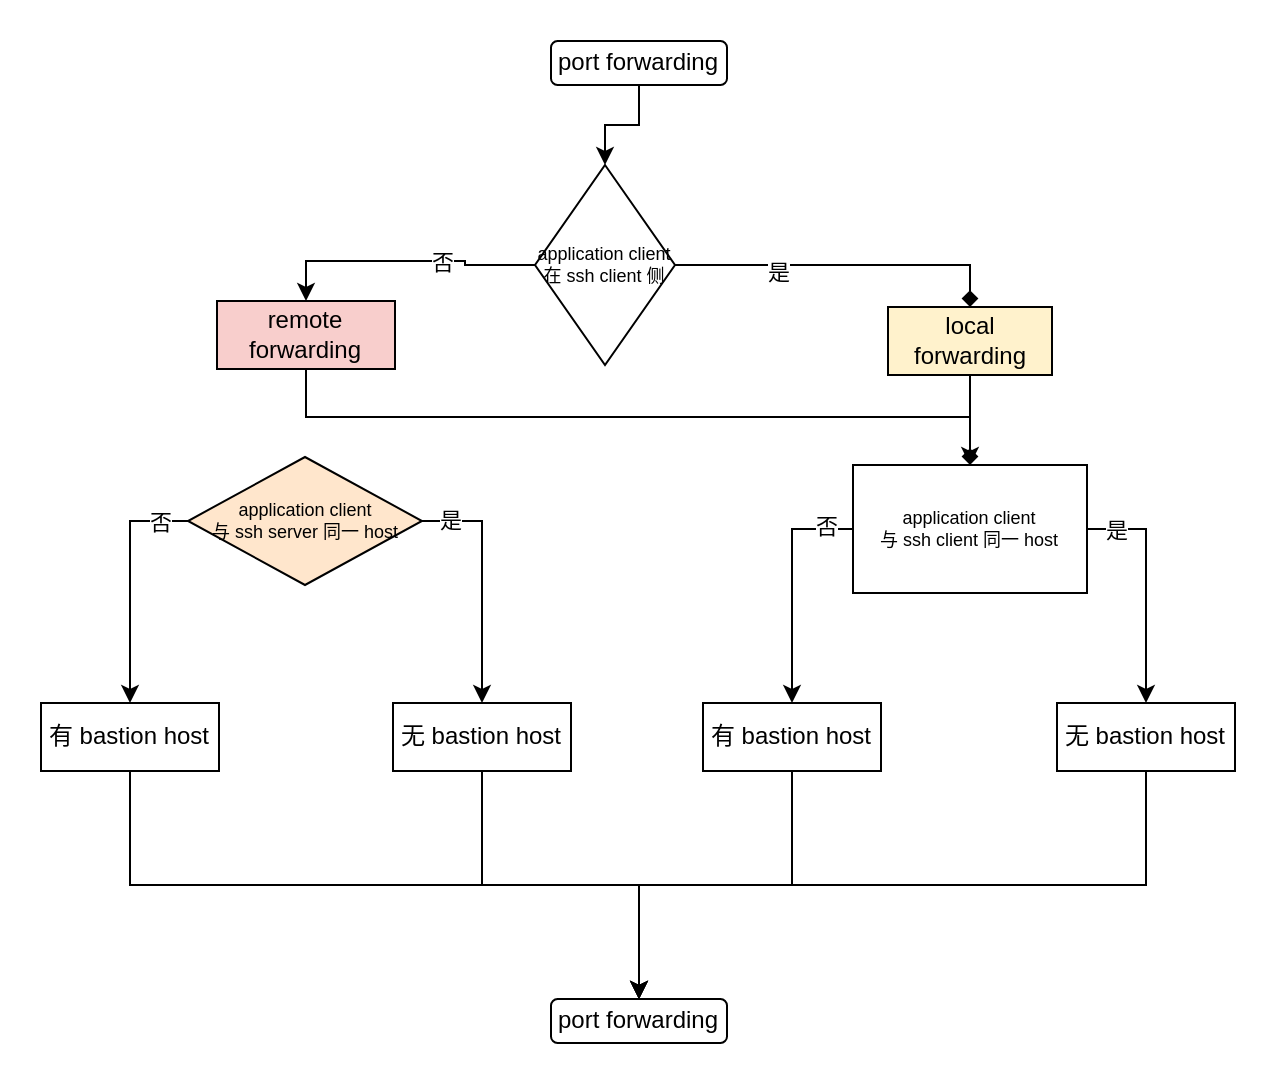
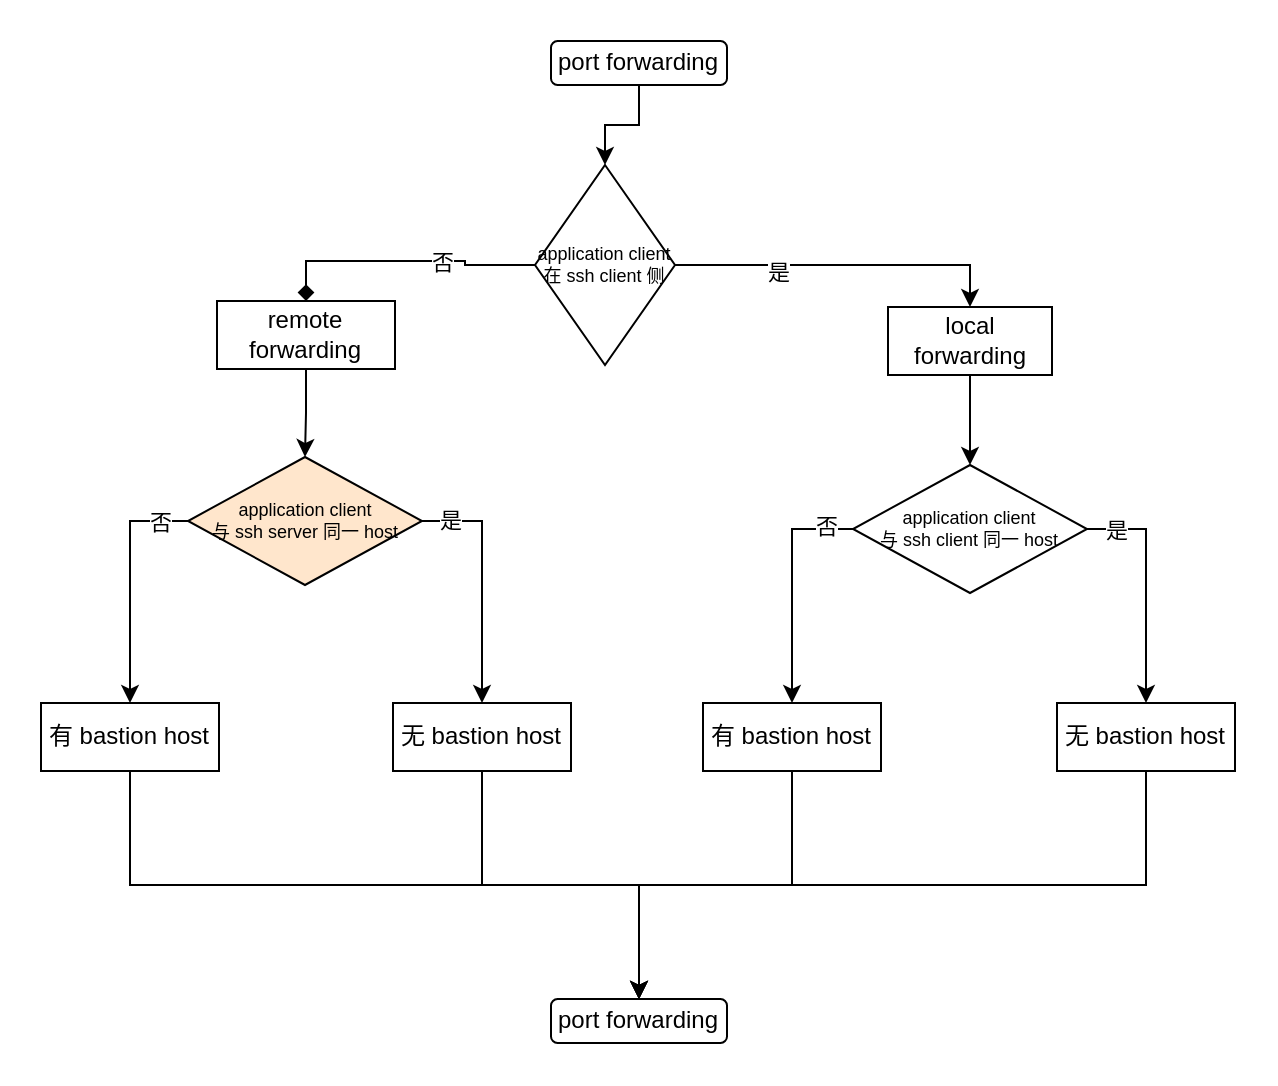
edge "application client 在 ssh client 侧" -> "remote forwarding": arrowhead classic -> diamond
edge "application client 在 ssh client 侧" -> "local forwarding": arrowhead diamond -> classic
node "remote forwarding": fillcolor #f8cecc -> #ffffff
node "local forwarding": fillcolor #fff2cc -> #ffffff
edge "local forwarding" -> "application client 与 ssh client 同一 host": arrowhead diamond -> classic
edge "remote forwarding" -> "application client 与 ssh client 同一 host": now "remote forwarding" -> "application client 与 ssh server 同一 host"
node "application client 与 ssh client 同一 host": shape rectangle -> diamond
